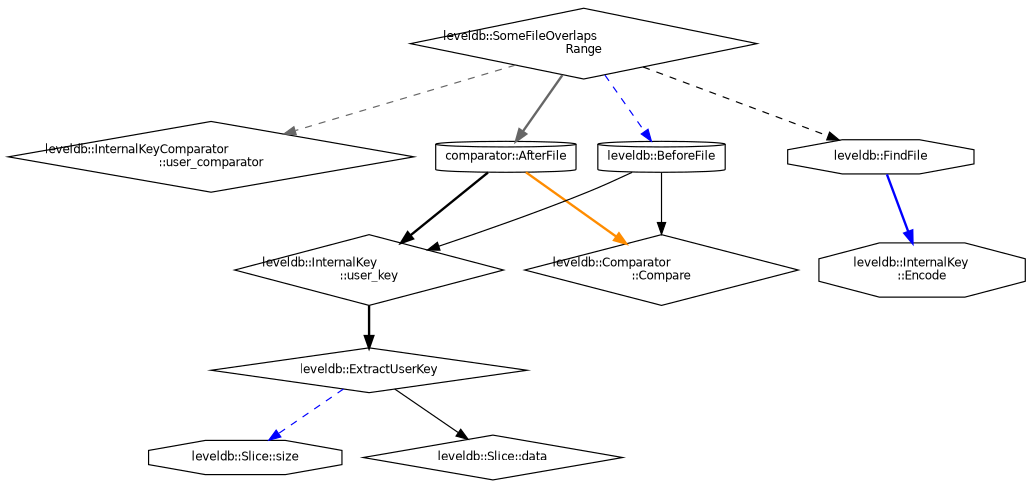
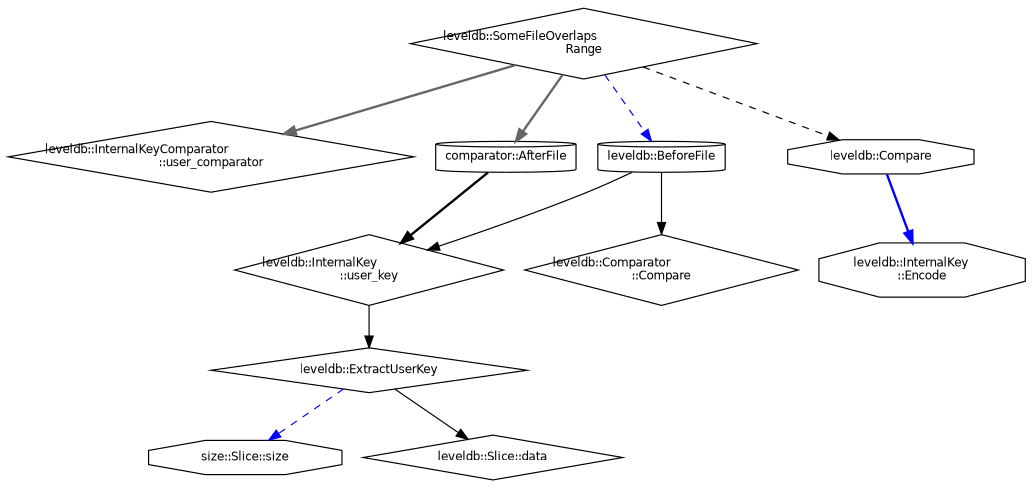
edge "leveldb::SomeFileOverlaps Range" -> "leveldb::InternalKeyComparator ::user_comparator": style dashed -> bold
node "leveldb::FindFile": label "leveldb::FindFile" -> "leveldb::Compare"
edge "comparator::AfterFile" -> "leveldb::Comparator ::Compare": removed
edge "leveldb::InternalKey ::user_key" -> "leveldb::ExtractUserKey": style bold -> solid
node "leveldb::Slice::size": label "leveldb::Slice::size" -> "size::Slice::size"
